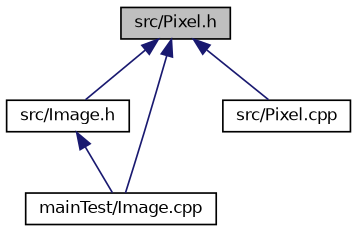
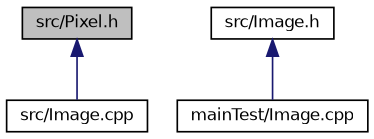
edge "src/Image.h" -> "src/Pixel.h": removed
node "src/Pixel.cpp": label "src/Pixel.cpp" -> "src/Image.cpp"
edge "mainTest/Image.cpp" -> "src/Pixel.h": removed
